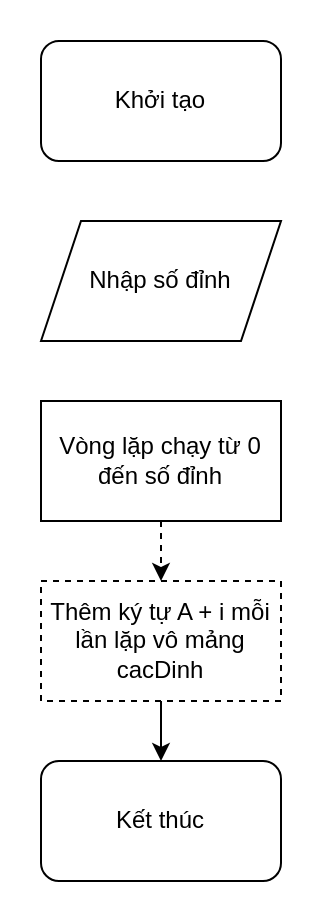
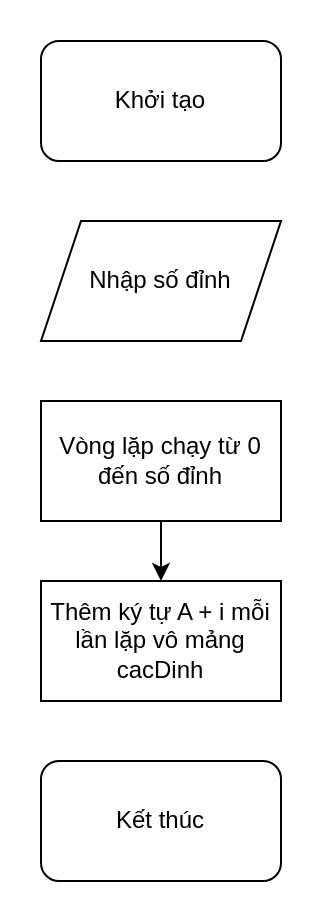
edge "Vòng lặp chạy từ 0 đến số đỉnh" -> "Thêm ký tự A + i mỗi lần lặp vô mảng cacDinh": style dashed -> solid
node "Thêm ký tự A + i mỗi lần lặp vô mảng cacDinh": style dashed -> solid
edge "Thêm ký tự A + i mỗi lần lặp vô mảng cacDinh" -> "Kết thúc": removed
